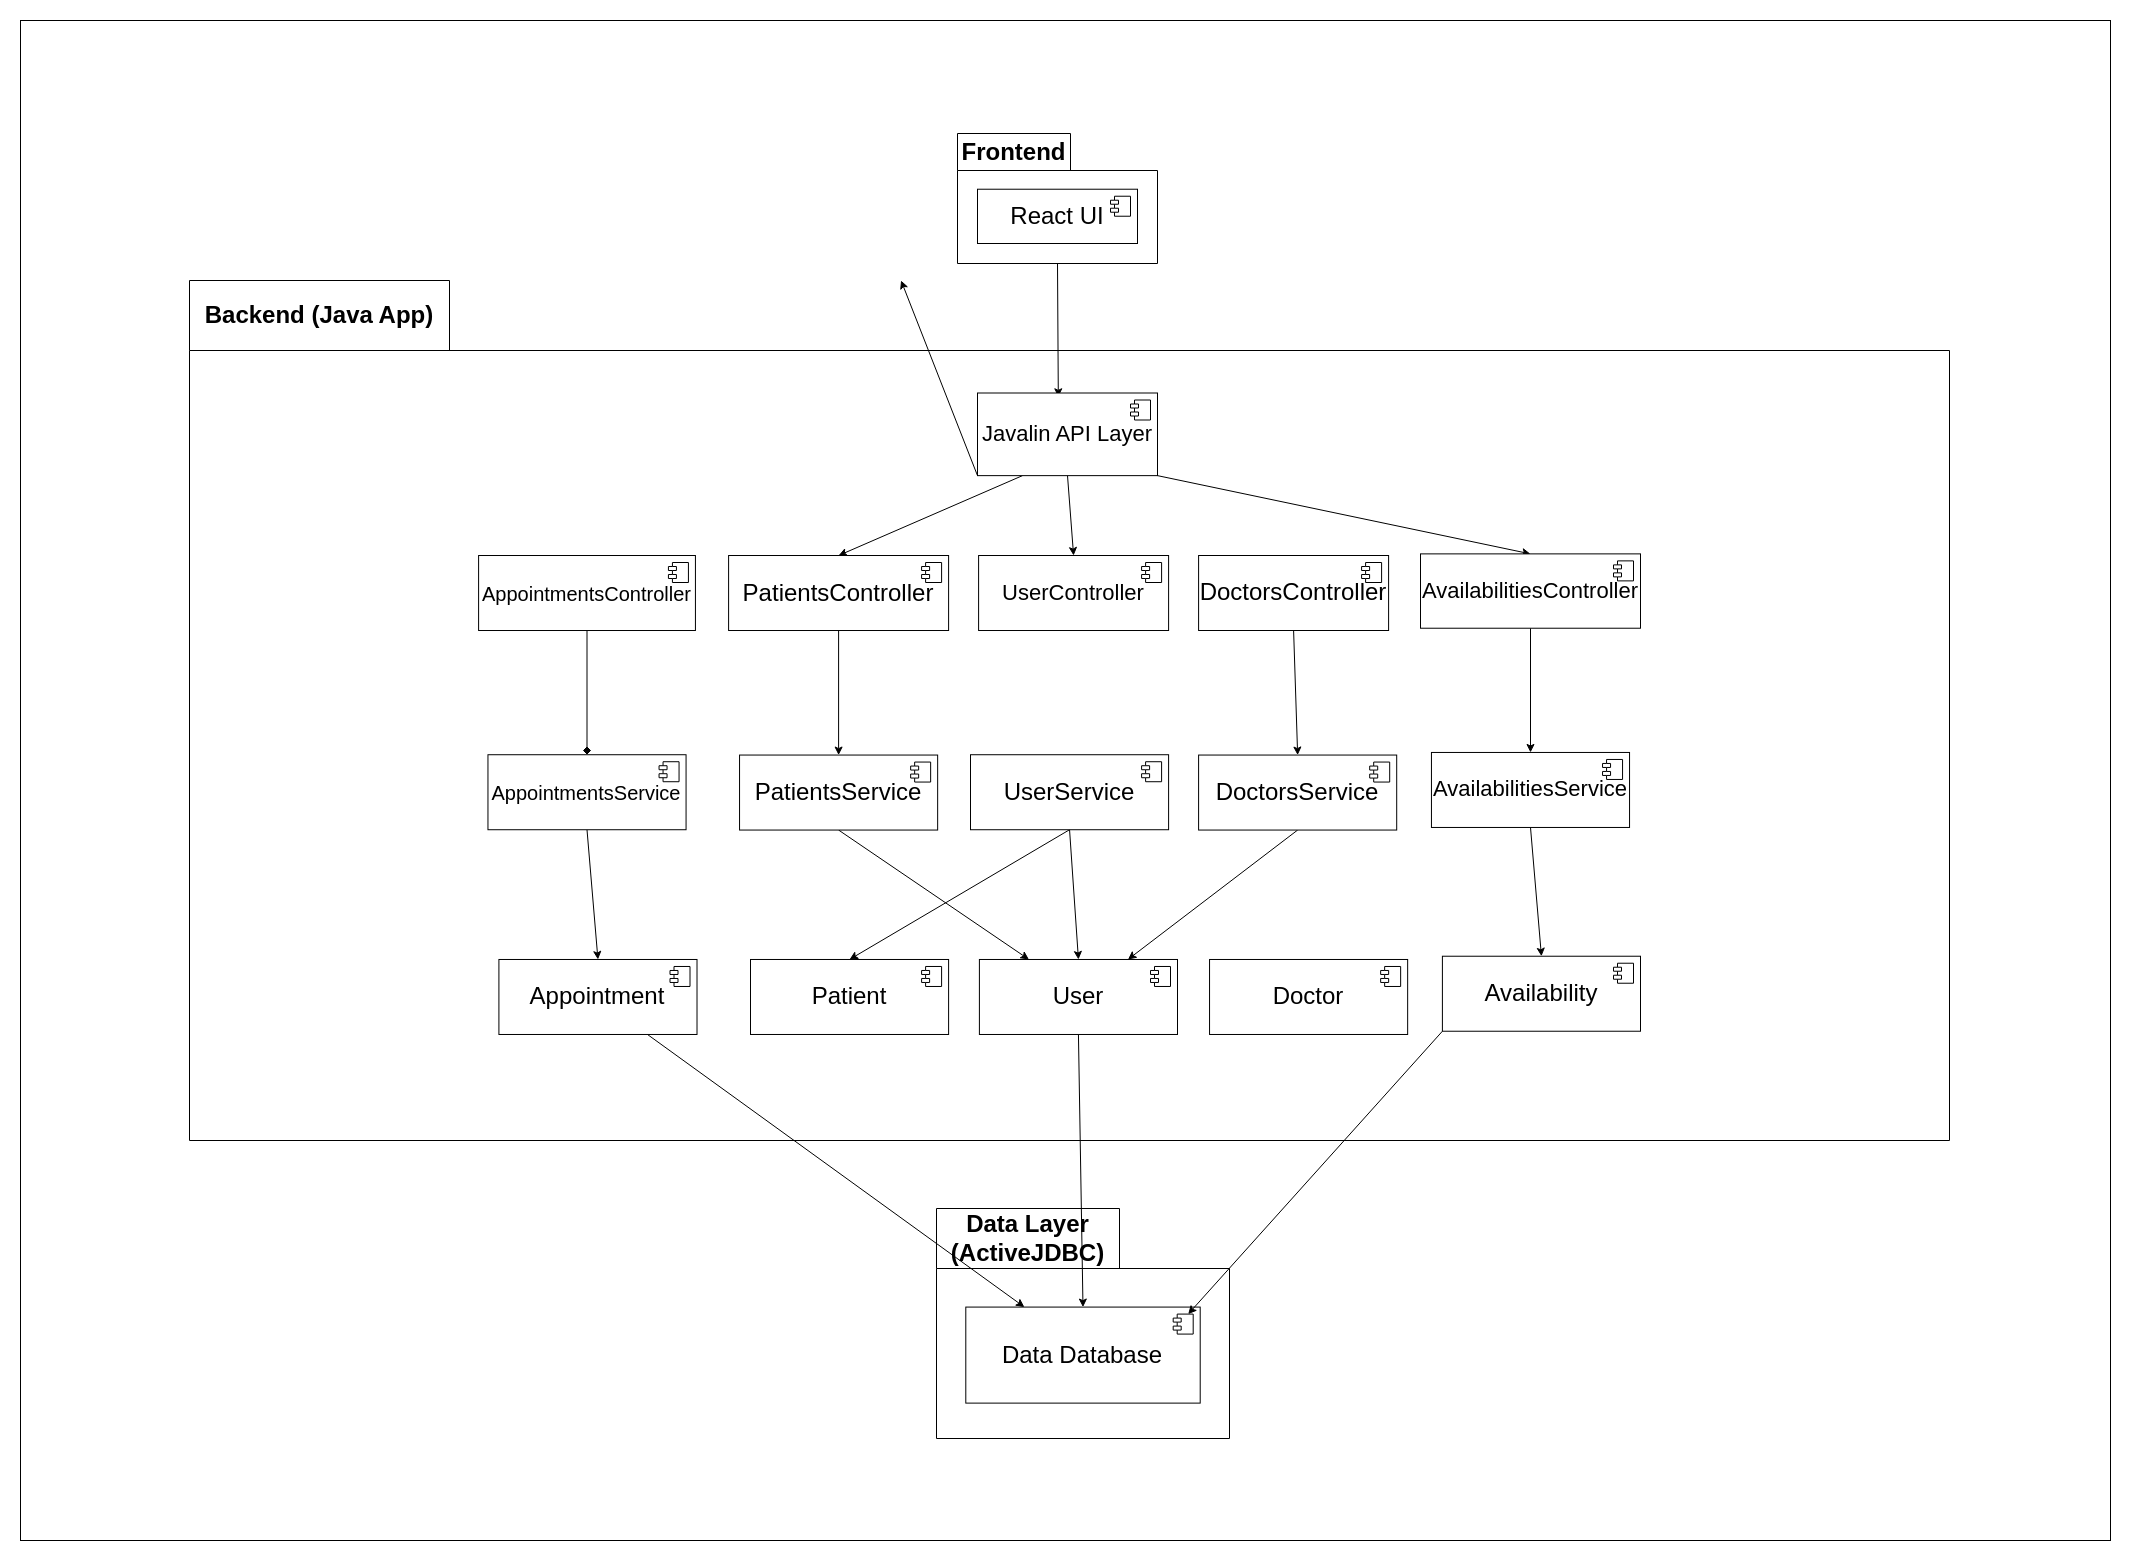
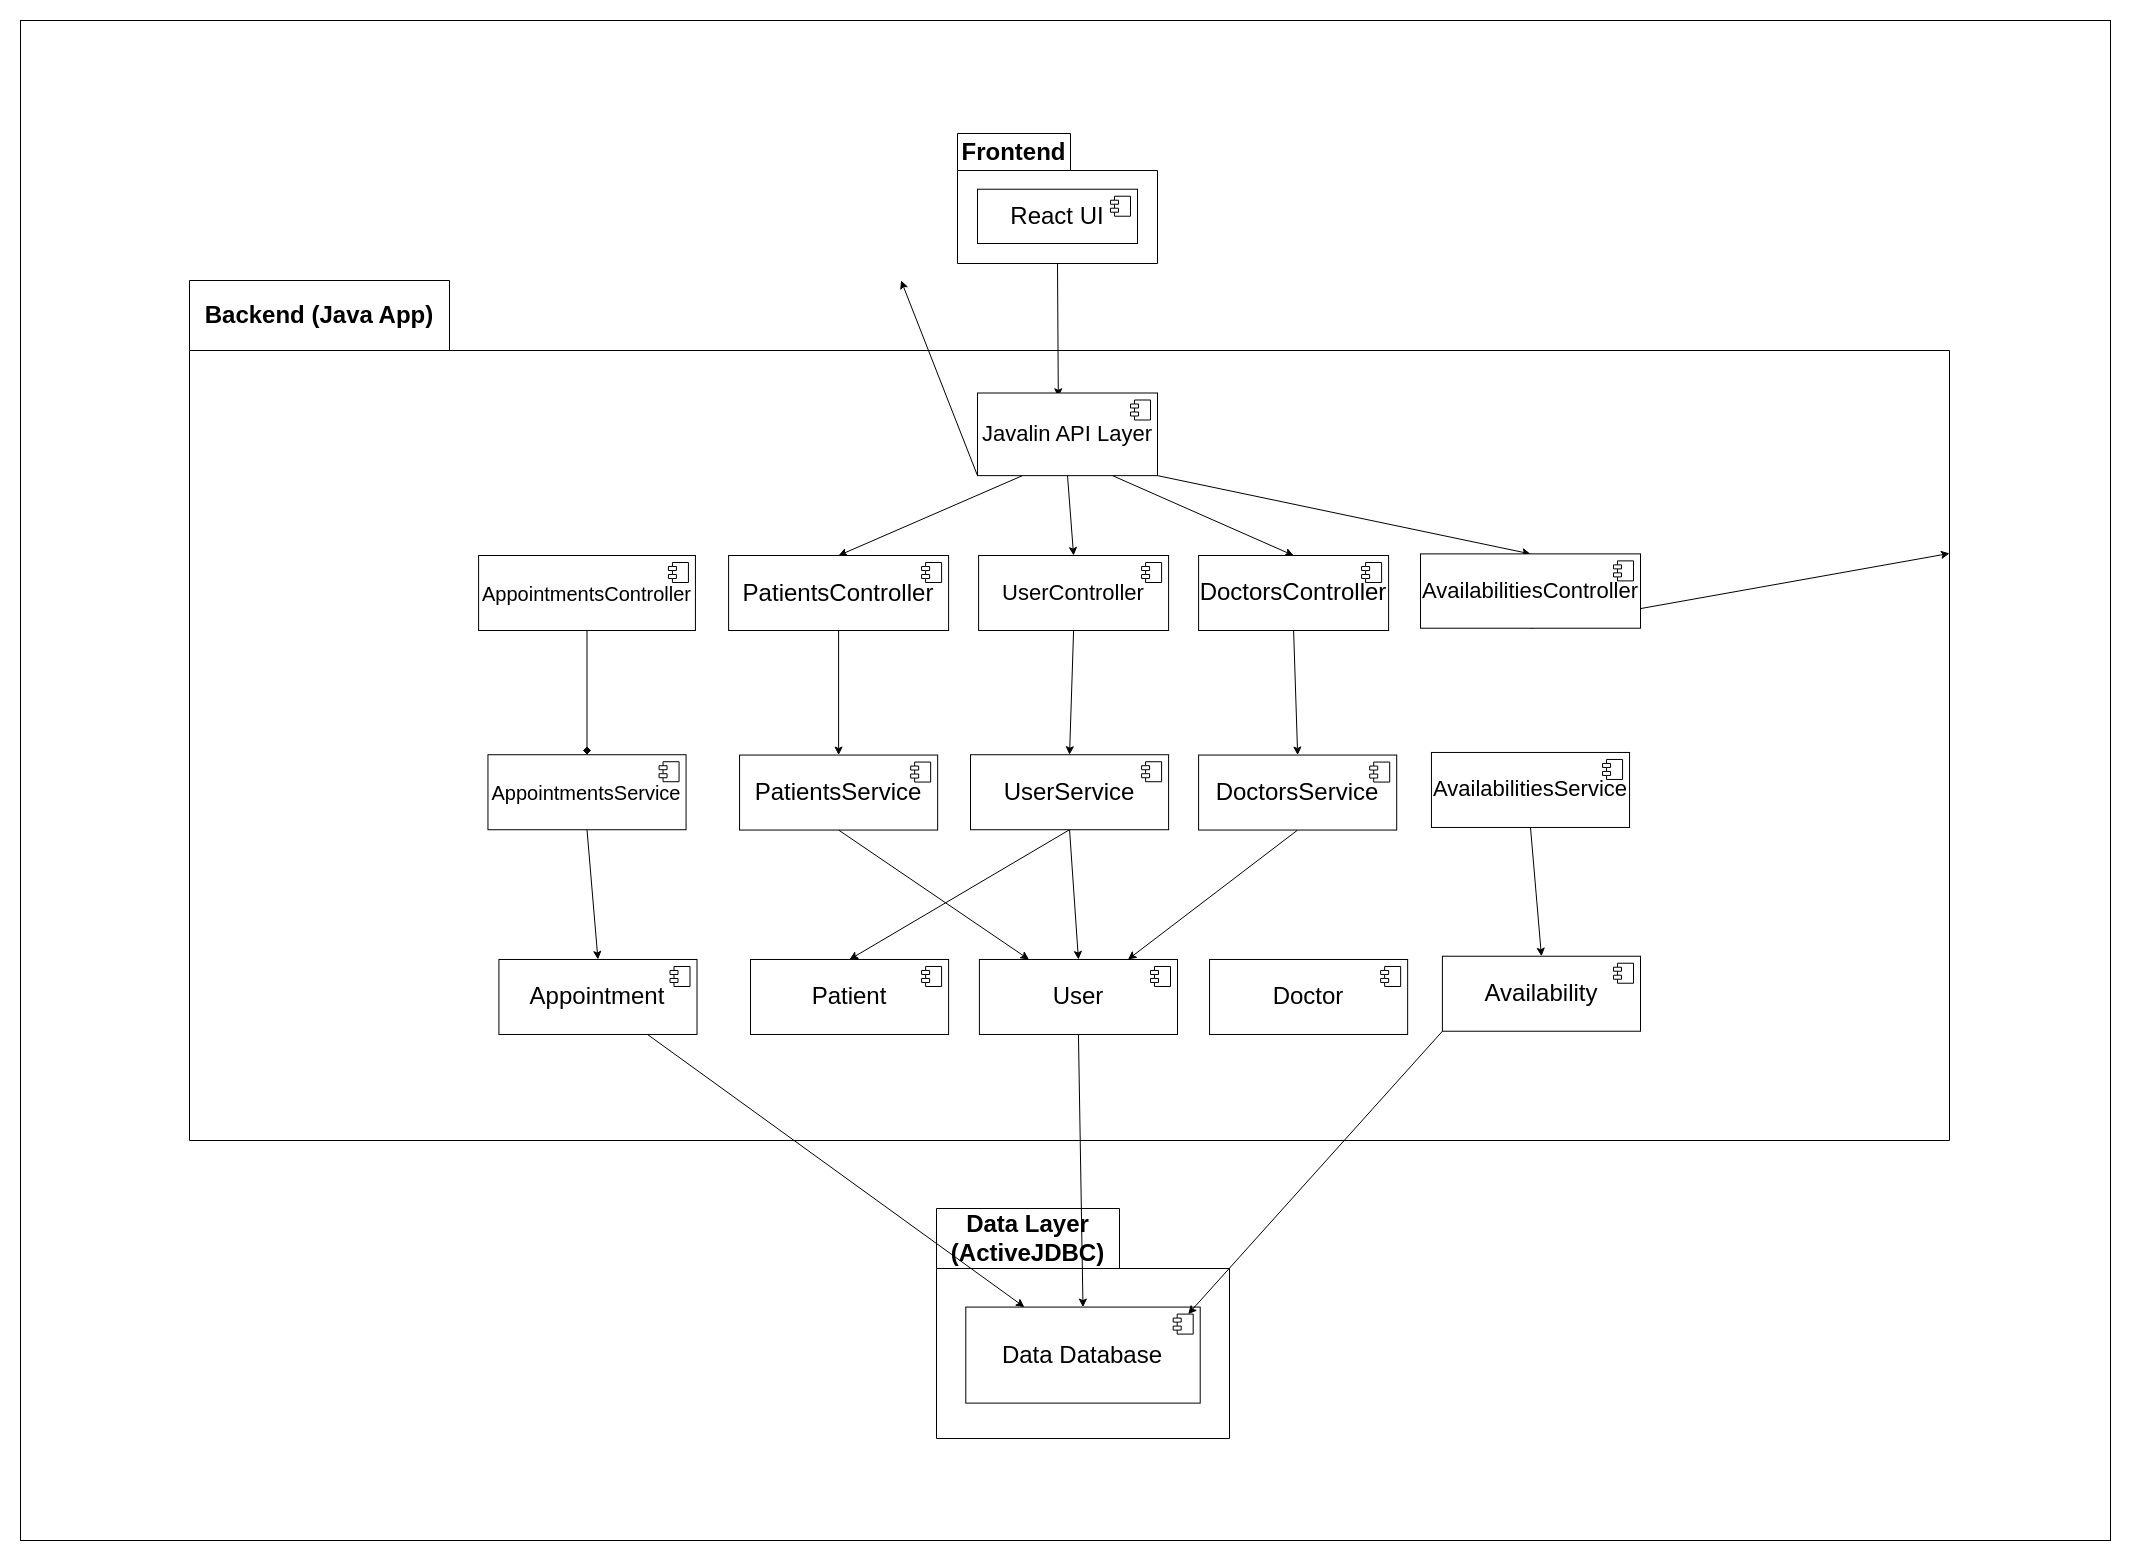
edge "Javalin API Layer" -> "DoctorsController": added
edge "AvailabilitiesController" -> "AvailabilitiesService": now "AvailabilitiesController" -> "Backend (Java App)"
edge "UserController" -> "UserService": added
